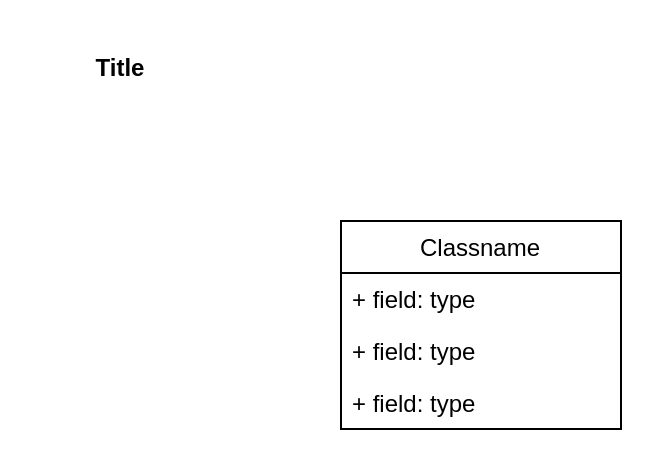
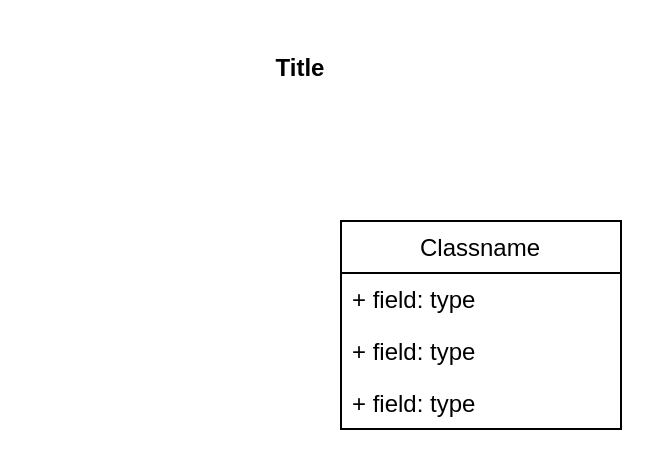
node "Title": moved (121, 67) -> (301, 67)
